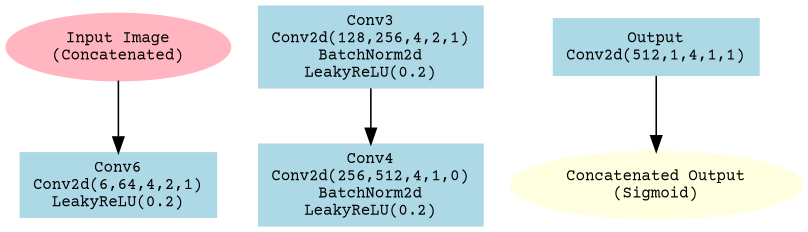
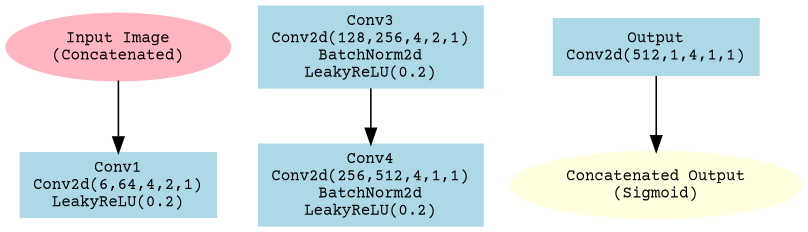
node "Conv6 Conv2d(6,64,4,2,1) LeakyReLU(0.2)": label "Conv6 Conv2d(6,64,4,2,1) LeakyReLU(0.2)" -> "Conv1 Conv2d(6,64,4,2,1) LeakyReLU(0.2)"
node "Conv4 Conv2d(256,512,4,1,0) BatchNorm2d LeakyReLU(0.2)": label "Conv4 Conv2d(256,512,4,1,0) BatchNorm2d LeakyReLU(0.2)" -> "Conv4 Conv2d(256,512,4,1,1) BatchNorm2d LeakyReLU(0.2)"
